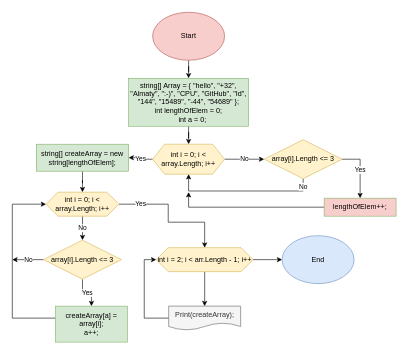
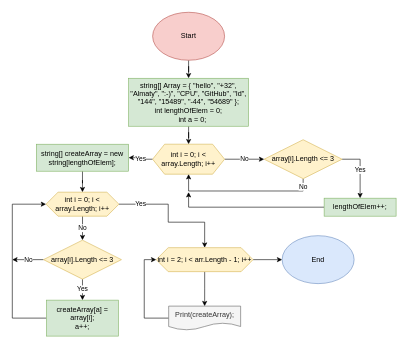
node "lengthOfElem++;": fillcolor #f8cecc -> #d5e8d4
node "createArray[a] = array[i]; a++;": moved (92, 324) -> (83, 318)
